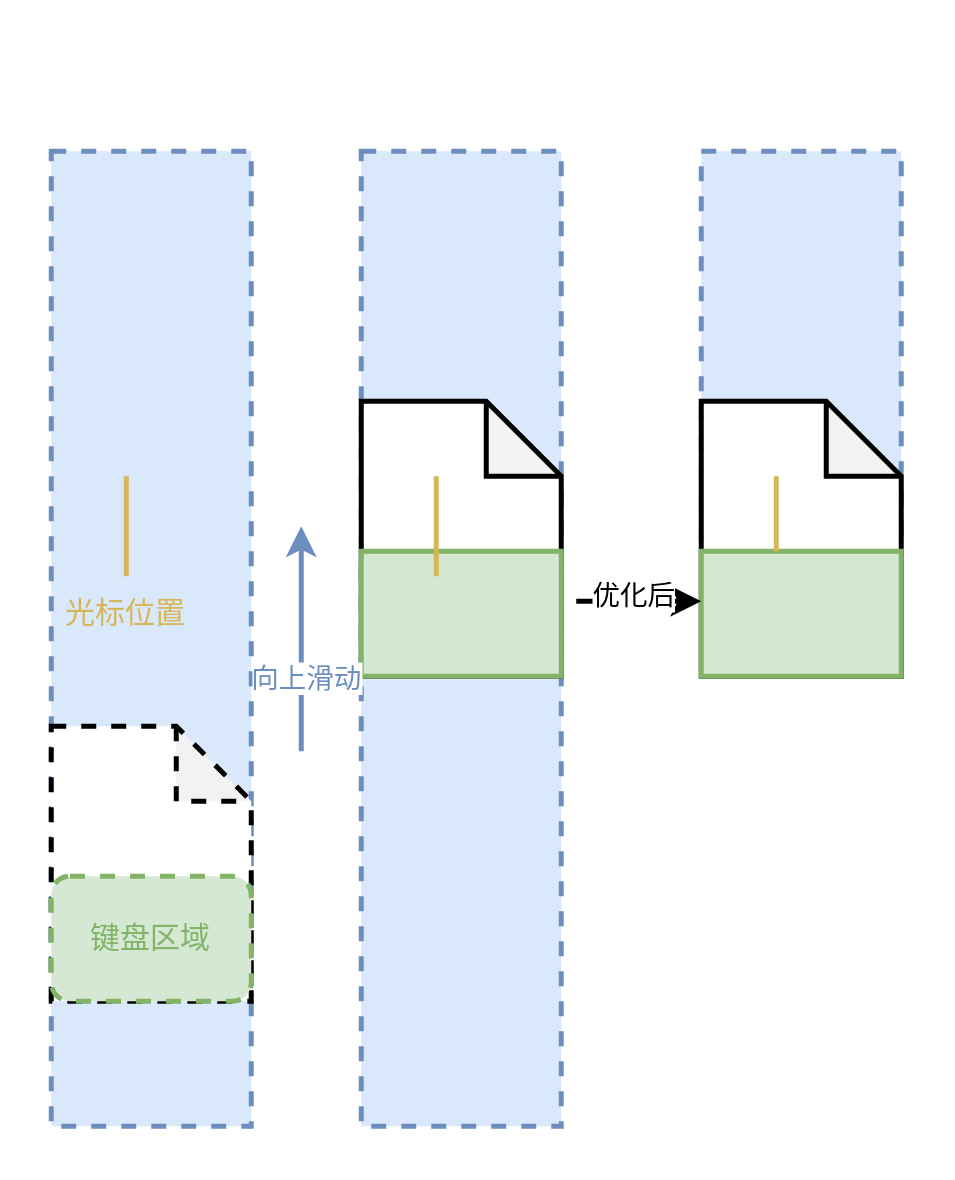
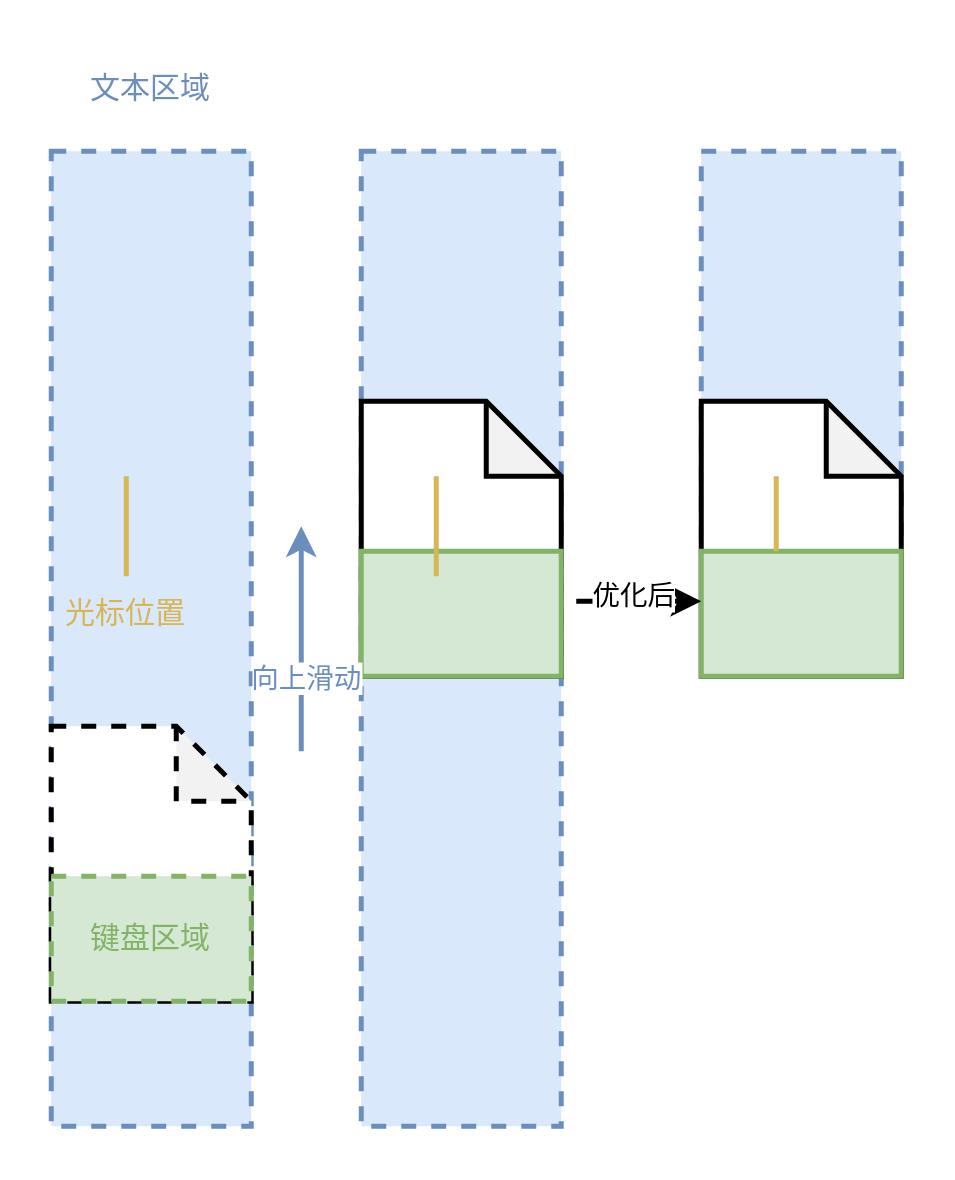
node "文本区域": added
node "键盘区域": shape rounded rectangle -> rectangle
